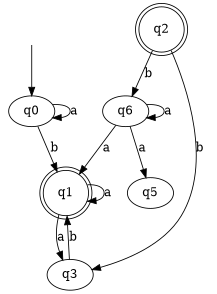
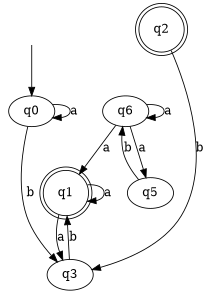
edge "q2" -> "q6": now "q5" -> "q6"
edge "q0" -> "q1": now "q0" -> "q3"
